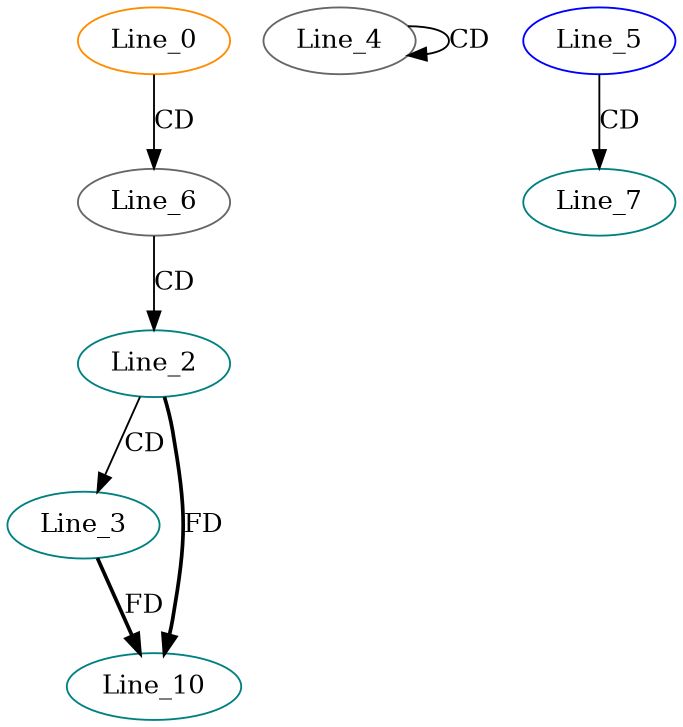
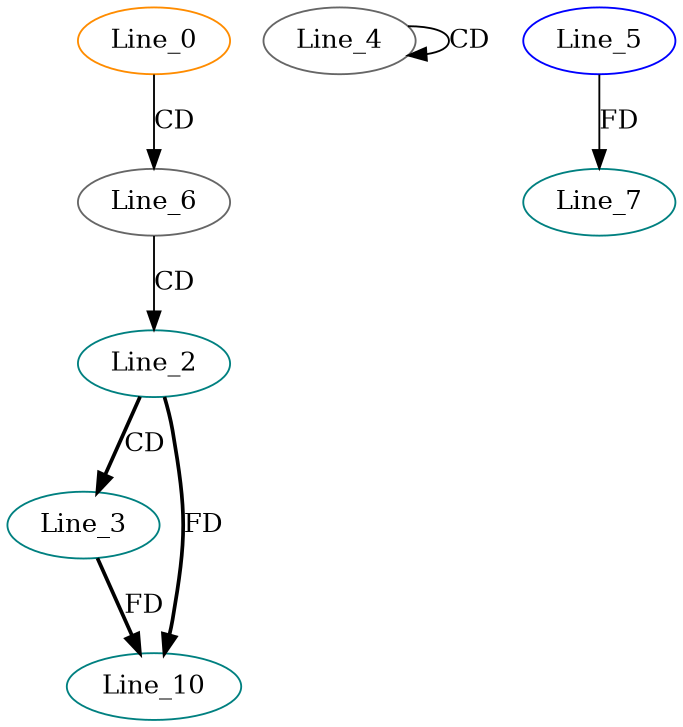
edge "Line_5" -> "Line_7": label "CD" -> "FD"
edge "Line_2" -> "Line_3": style solid -> bold
